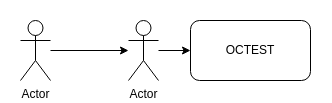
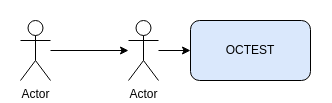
node "OCTEST": fillcolor #ffffff -> #dae8fc
